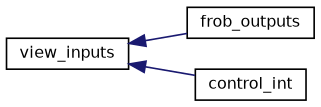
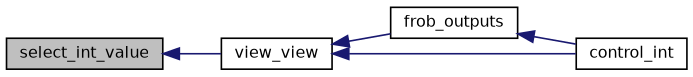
edge "control_int" -> "frob_outputs": added
node "view_inputs": label "view_inputs" -> "view_view"
node "select_int_value": added
